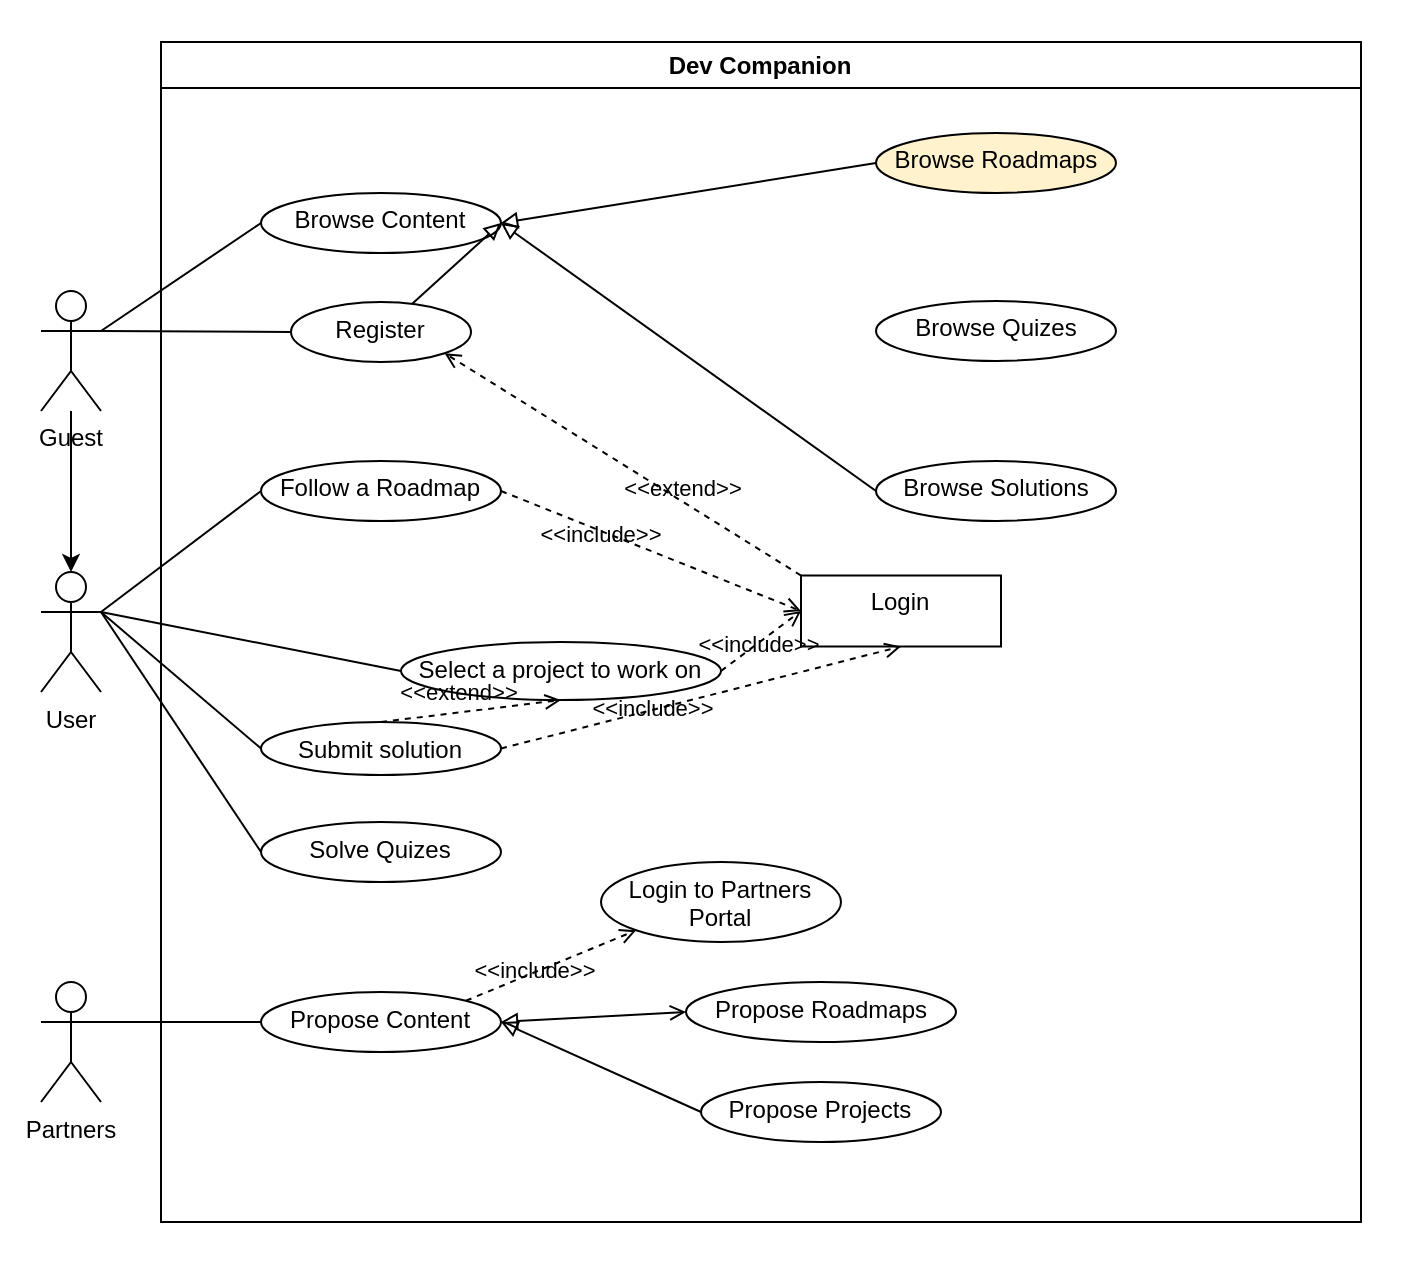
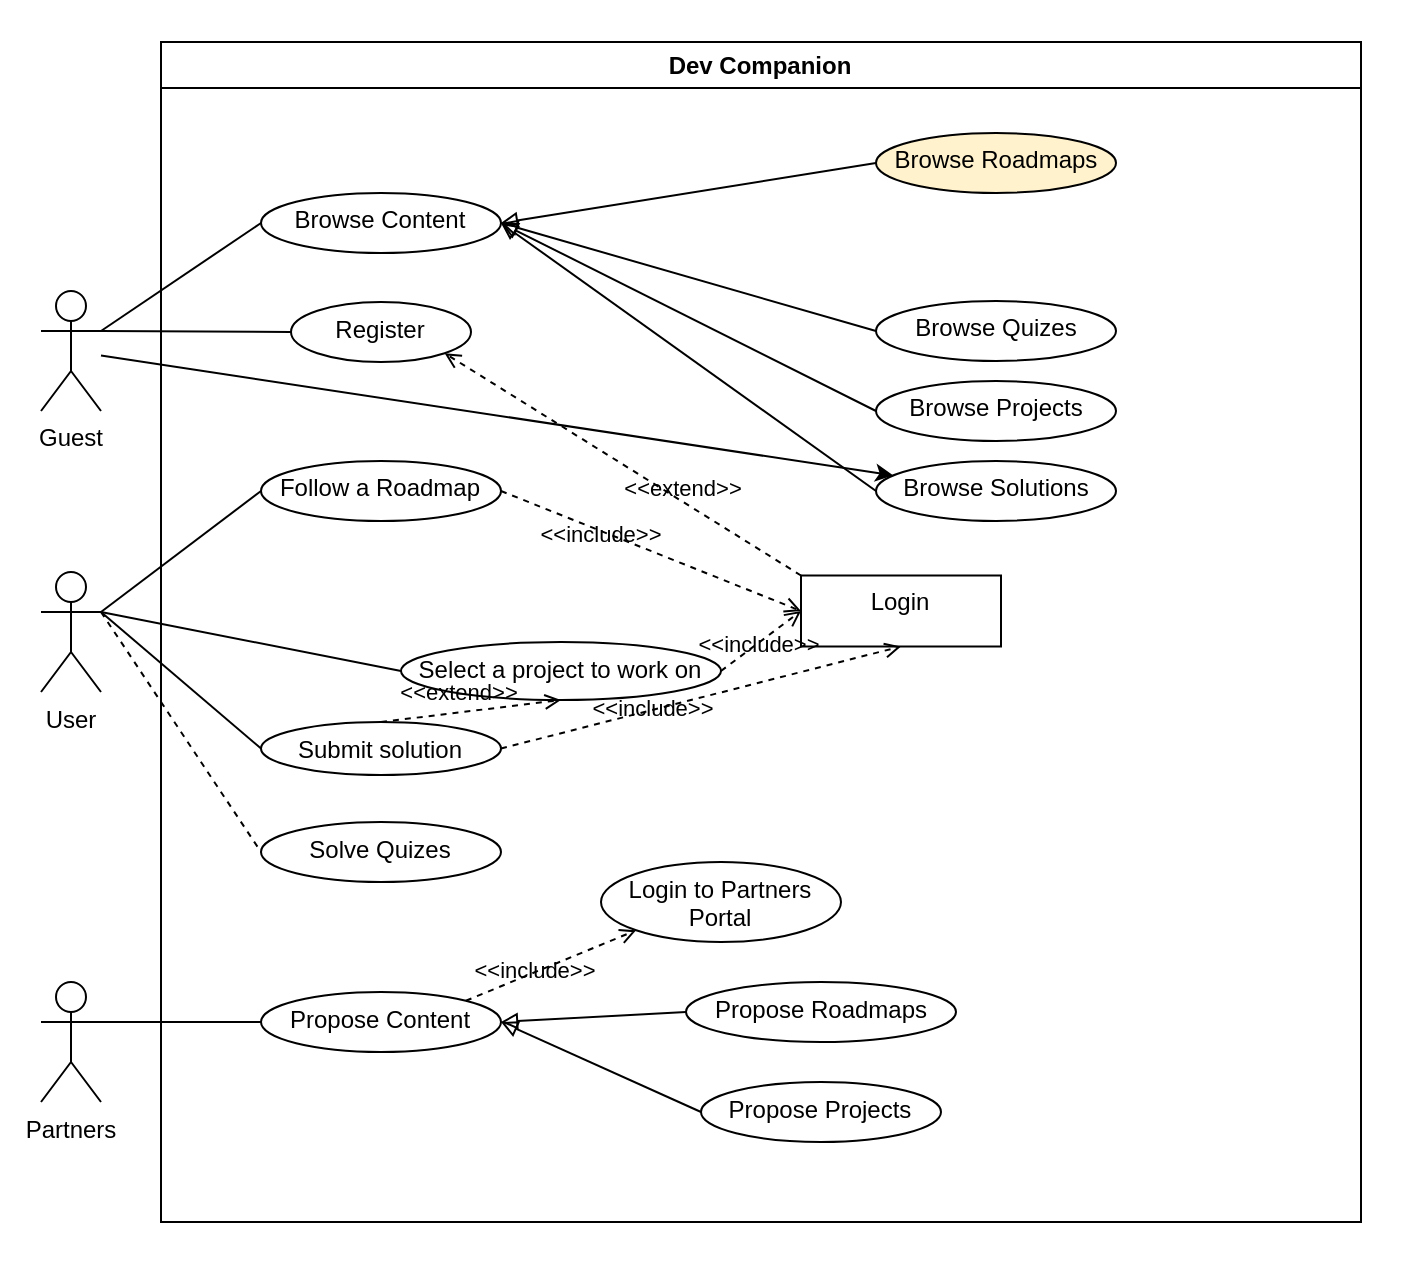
edge "Register" -> "Browse Content": now "Browse Quizes" -> "Browse Content"
edge "Browse Projects" -> "Browse Content": added
node "Browse Projects": added
edge "Guest" -> "User": now "Guest" -> "Browse Solutions"
edge "User" -- "Solve Quizes": style solid -> dashed
edge "Propose Roadmaps" -- "Propose Content": arrowhead open -> none
